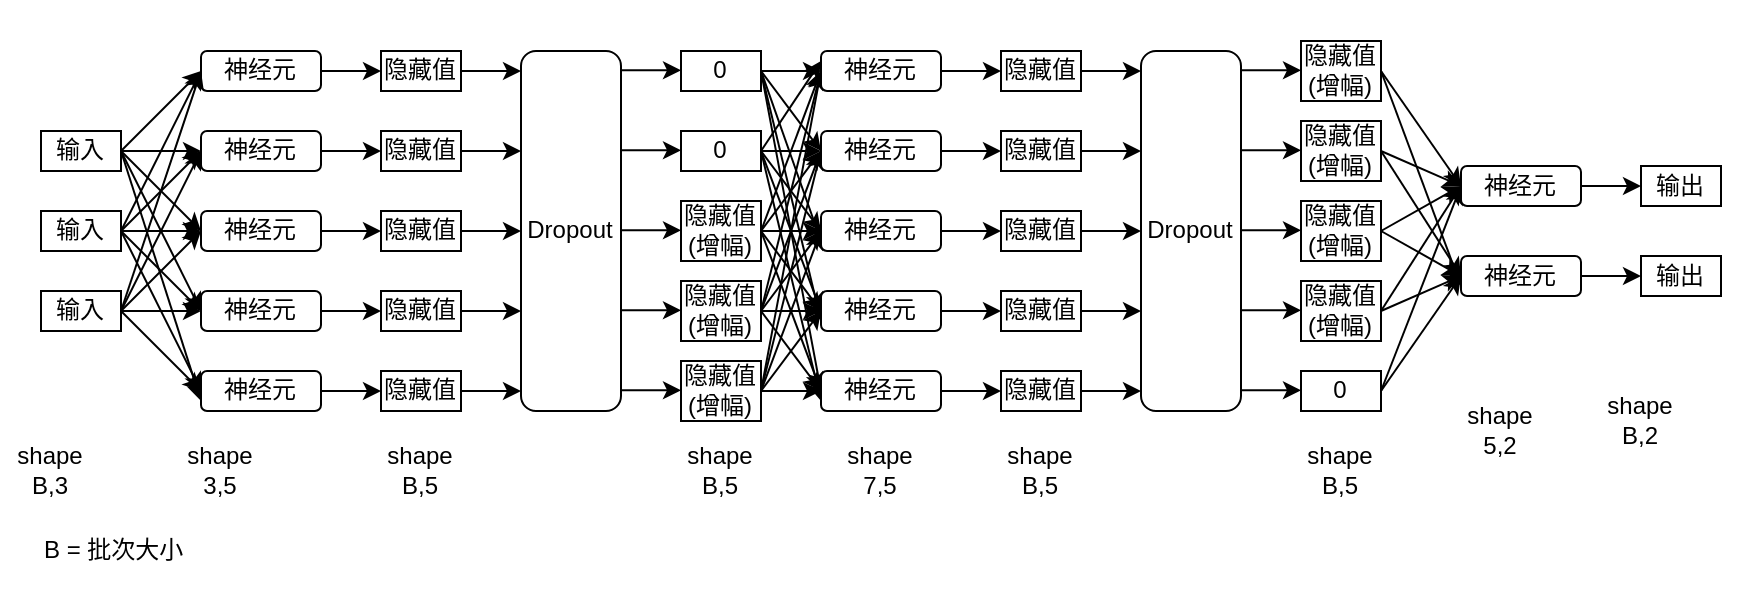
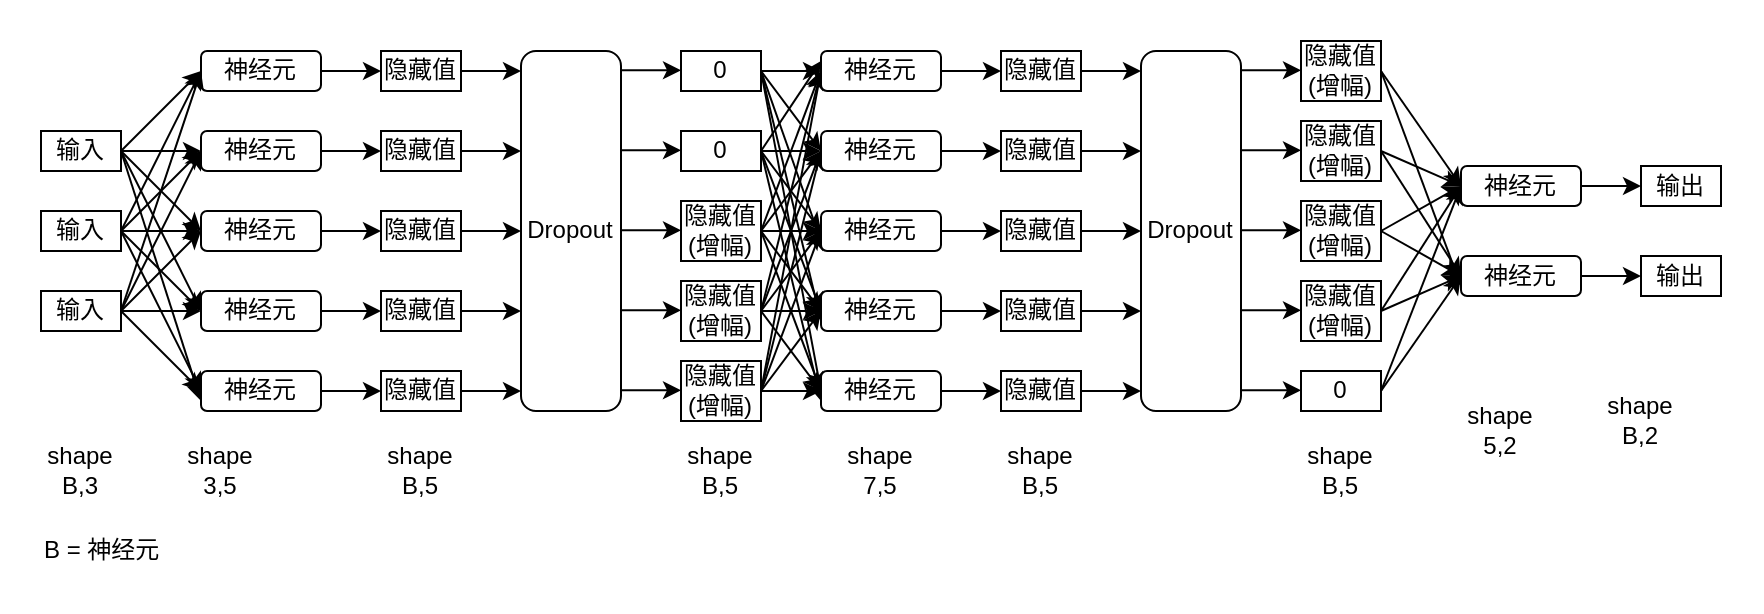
node "shape B,3": moved (51, 471) -> (81, 471)
node "B = 批次大小": label "B = 批次大小" -> "B = 神经元"
